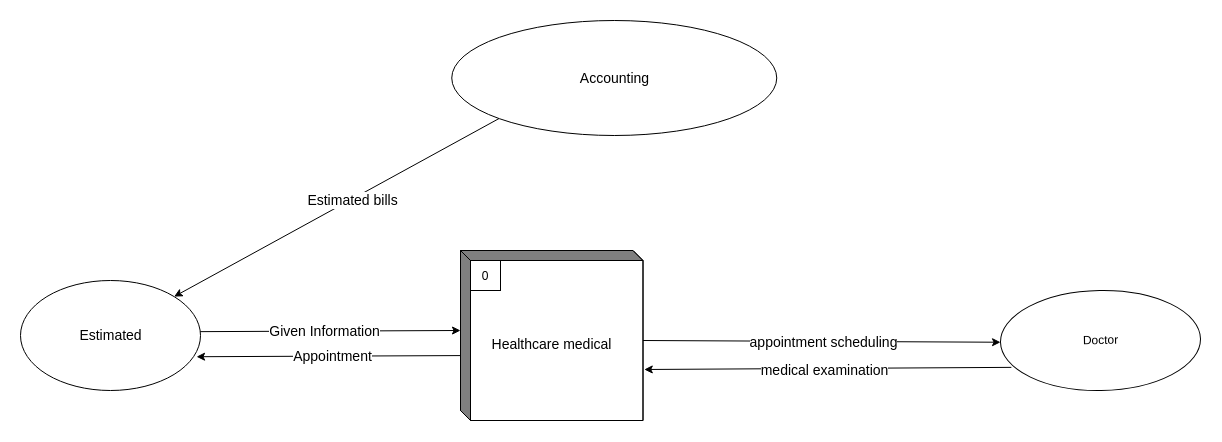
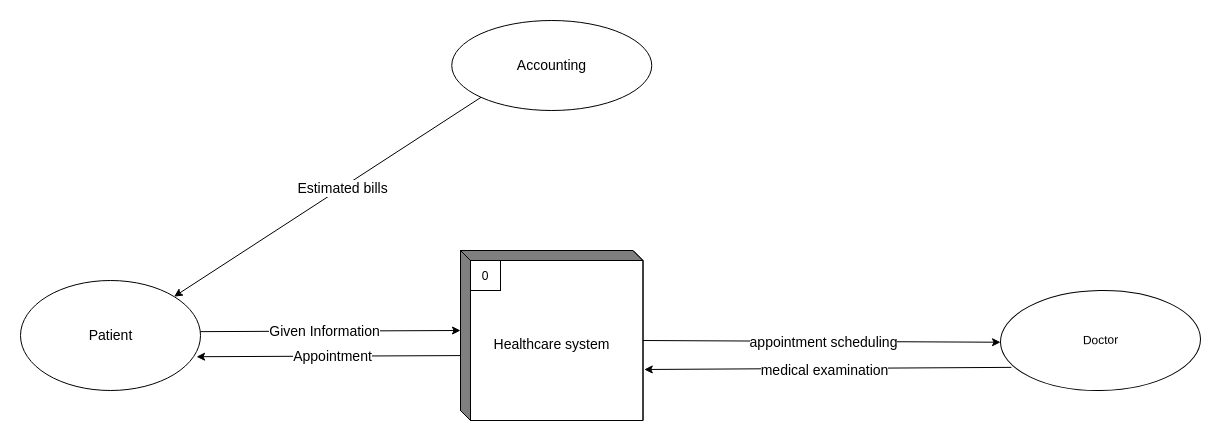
node "Accounting": size 325x115 -> 200x90
node "Estimated": label "Estimated" -> "Patient"
node "Healthcare medical": label "Healthcare medical" -> "Healthcare system"
